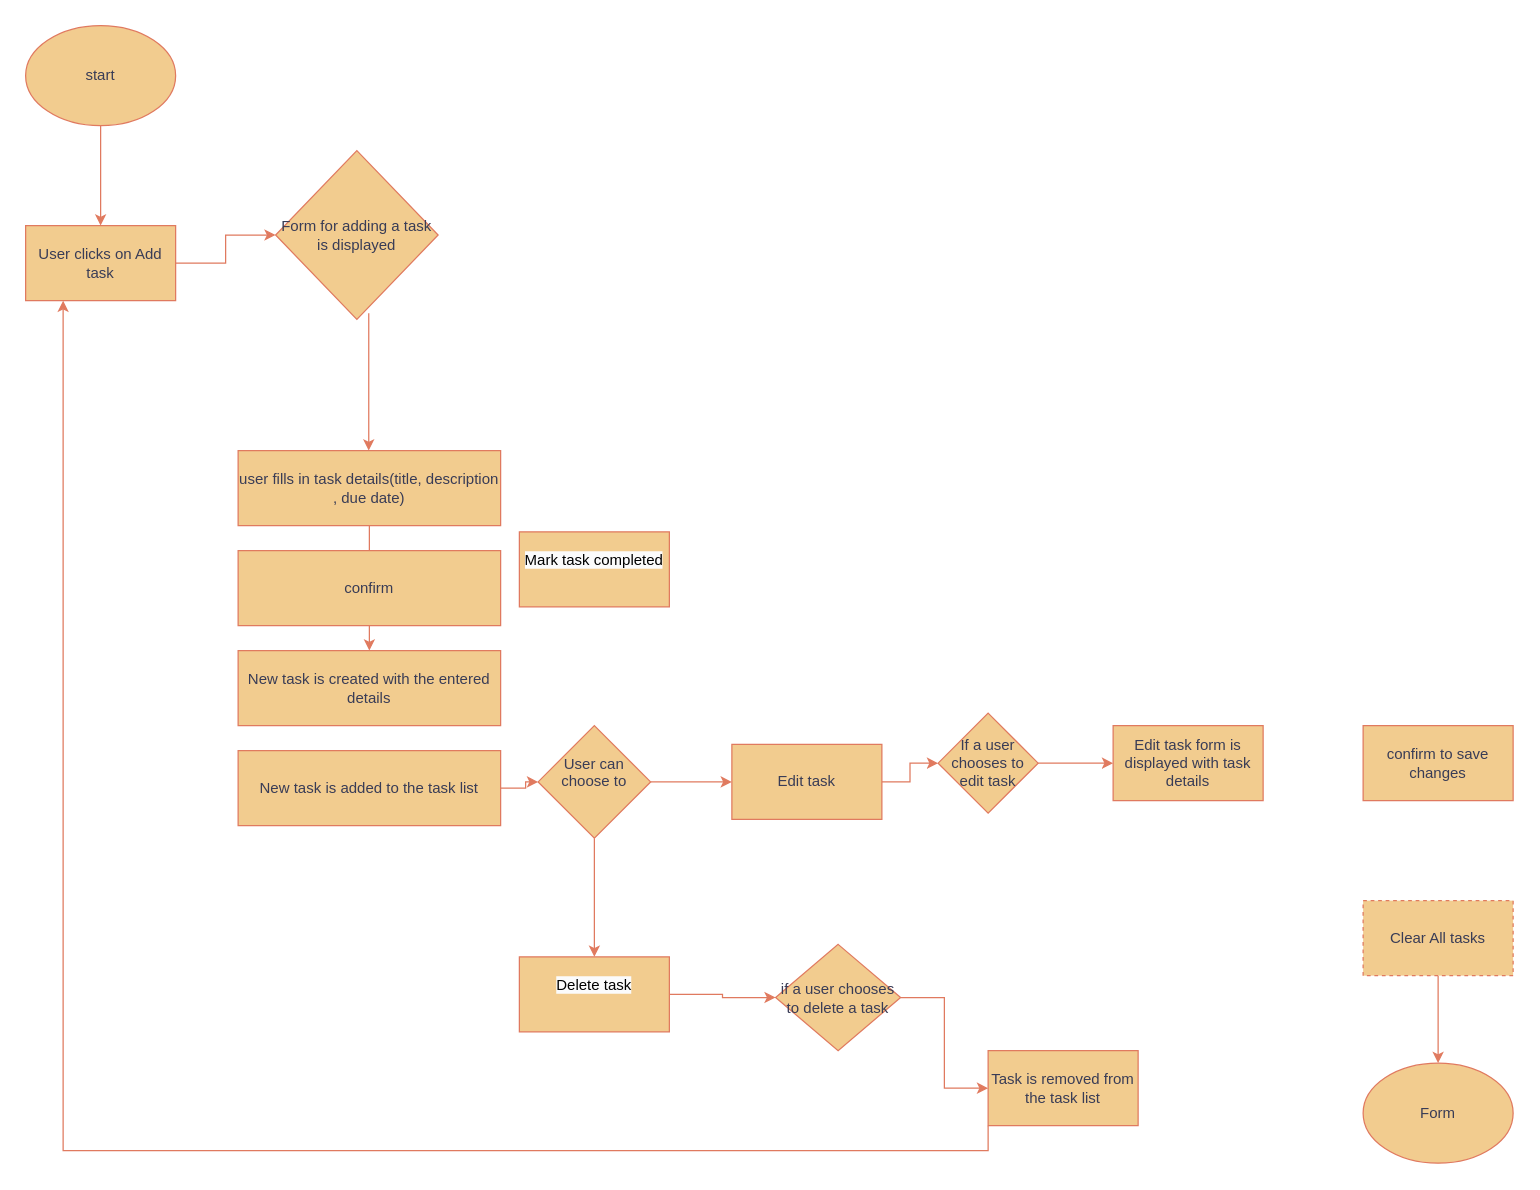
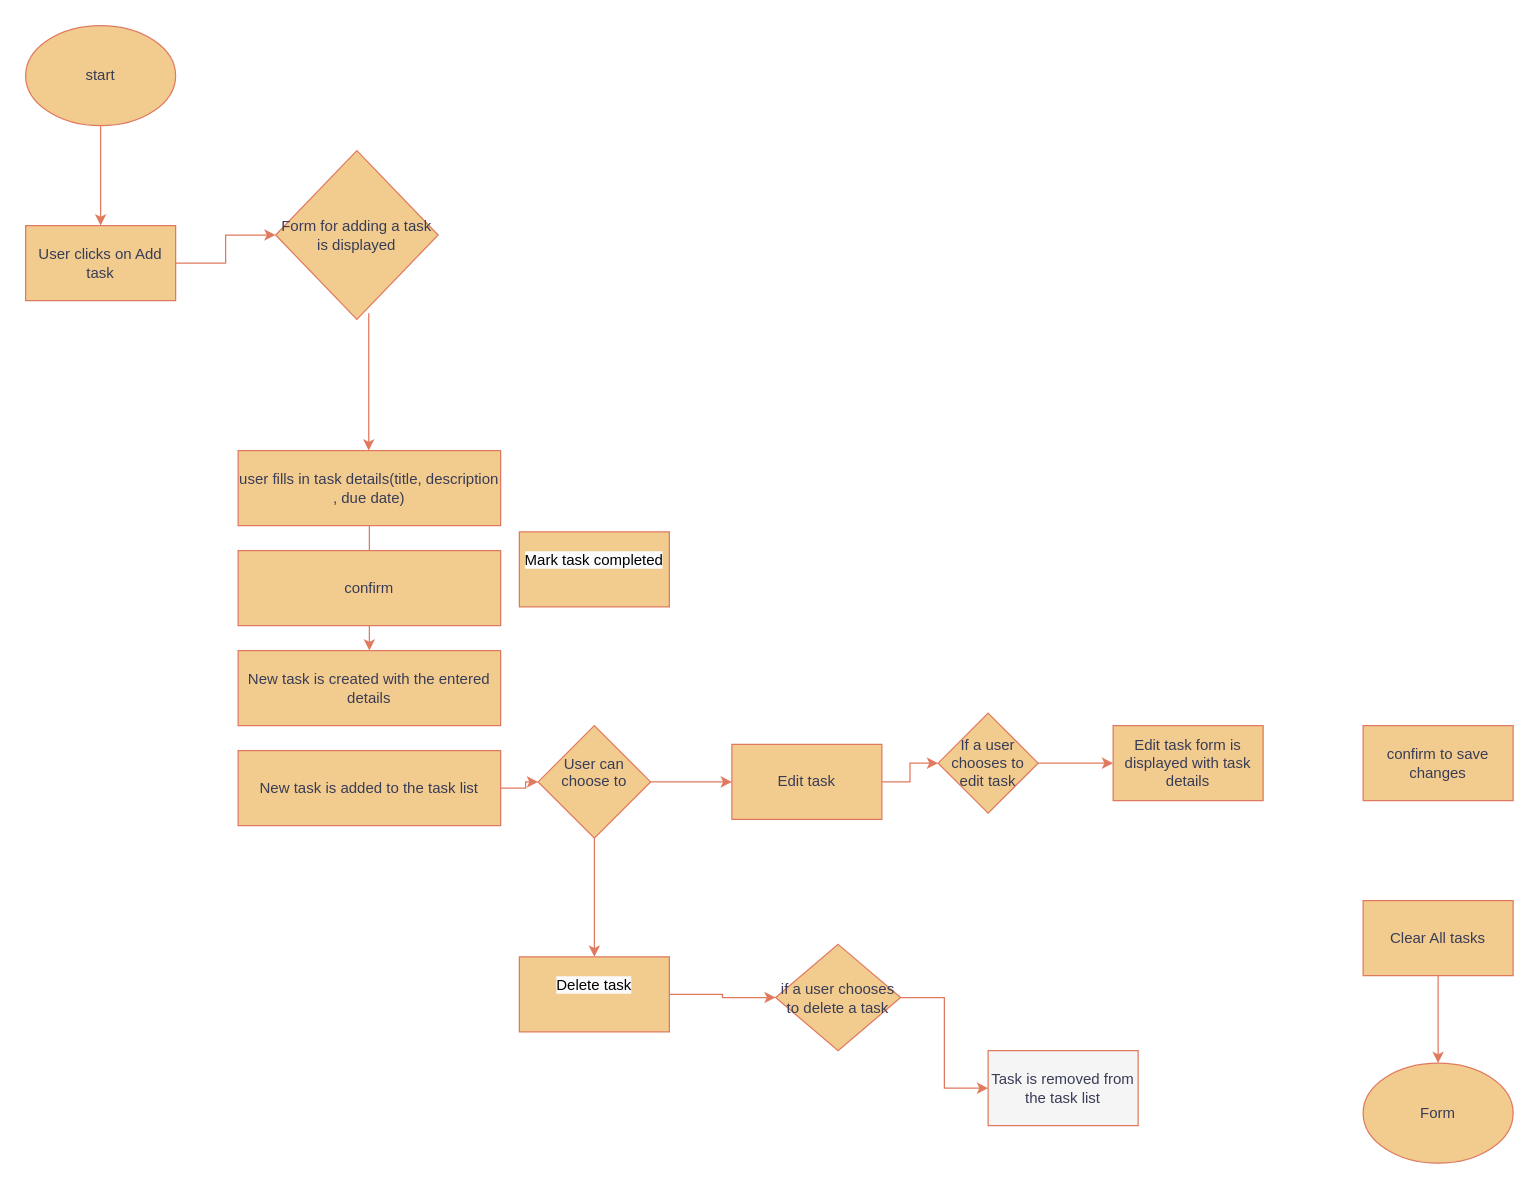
node "Clear All tasks": style dashed -> solid
node "Task is removed from the task list": fillcolor #f2cc8f -> #f5f5f5
edge "Task is removed from the task list" -> "User clicks on Add task": removed
